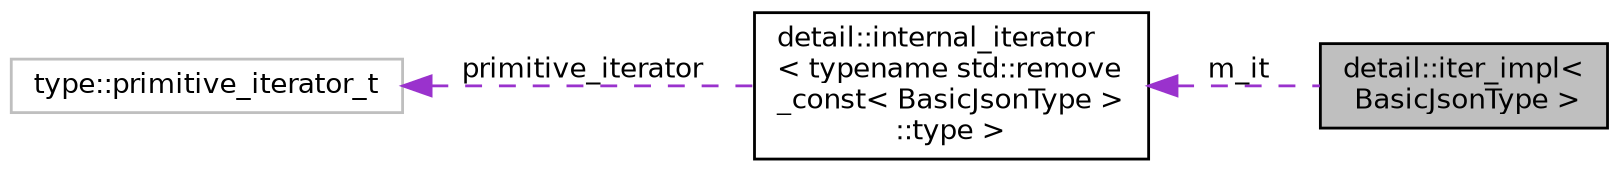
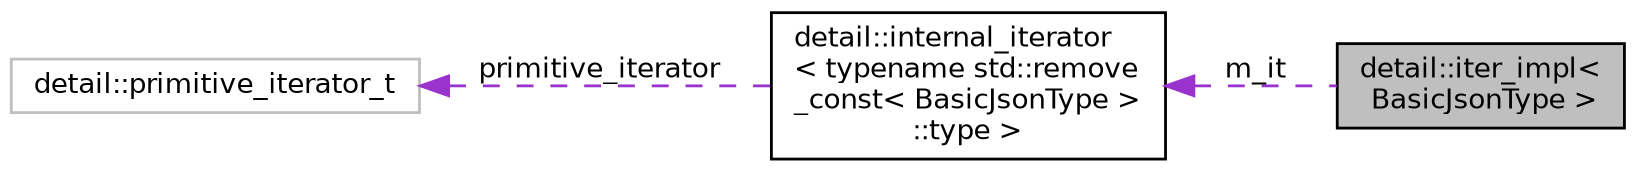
node "type::primitive_iterator_t": label "type::primitive_iterator_t" -> "detail::primitive_iterator_t"
